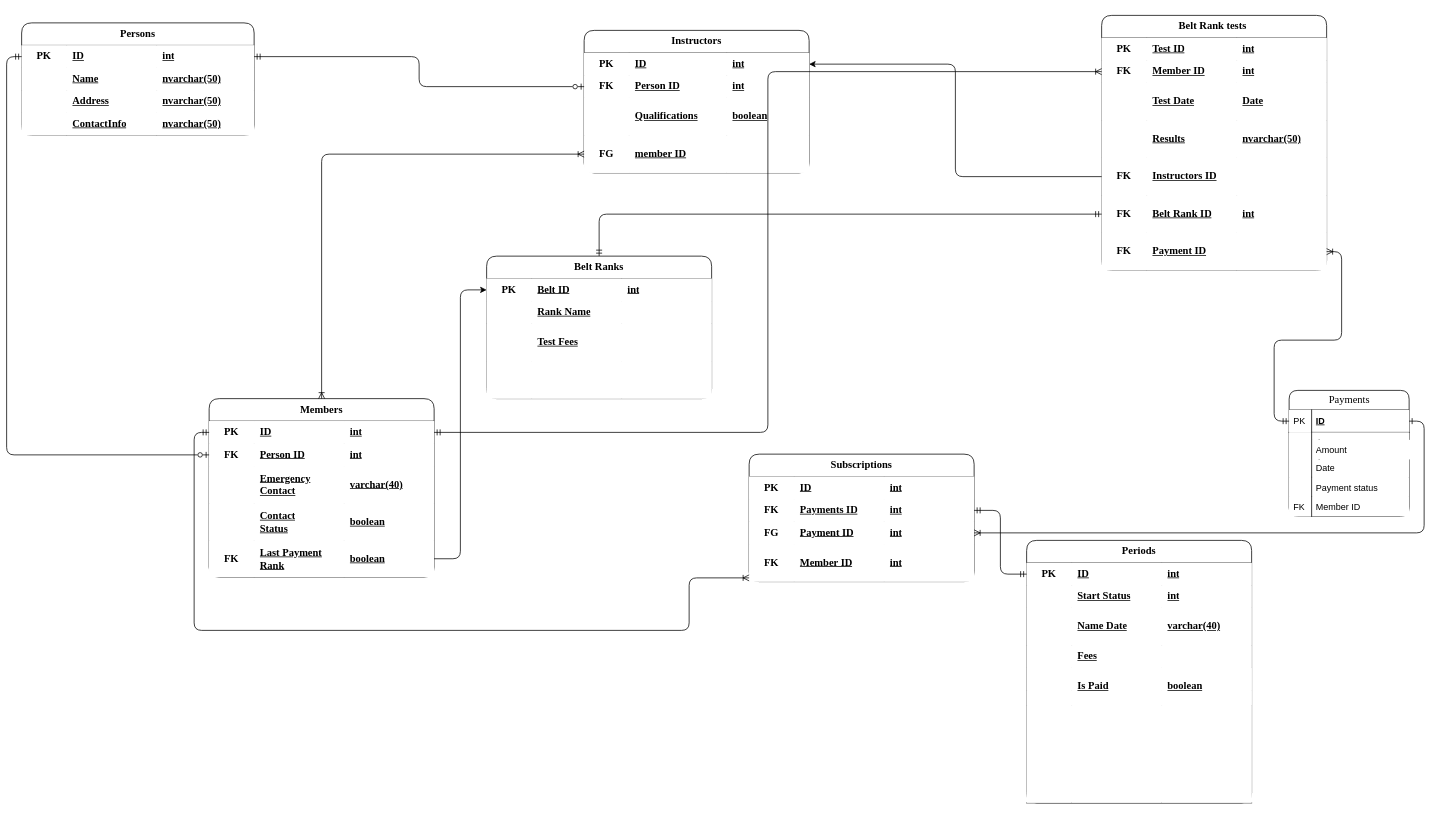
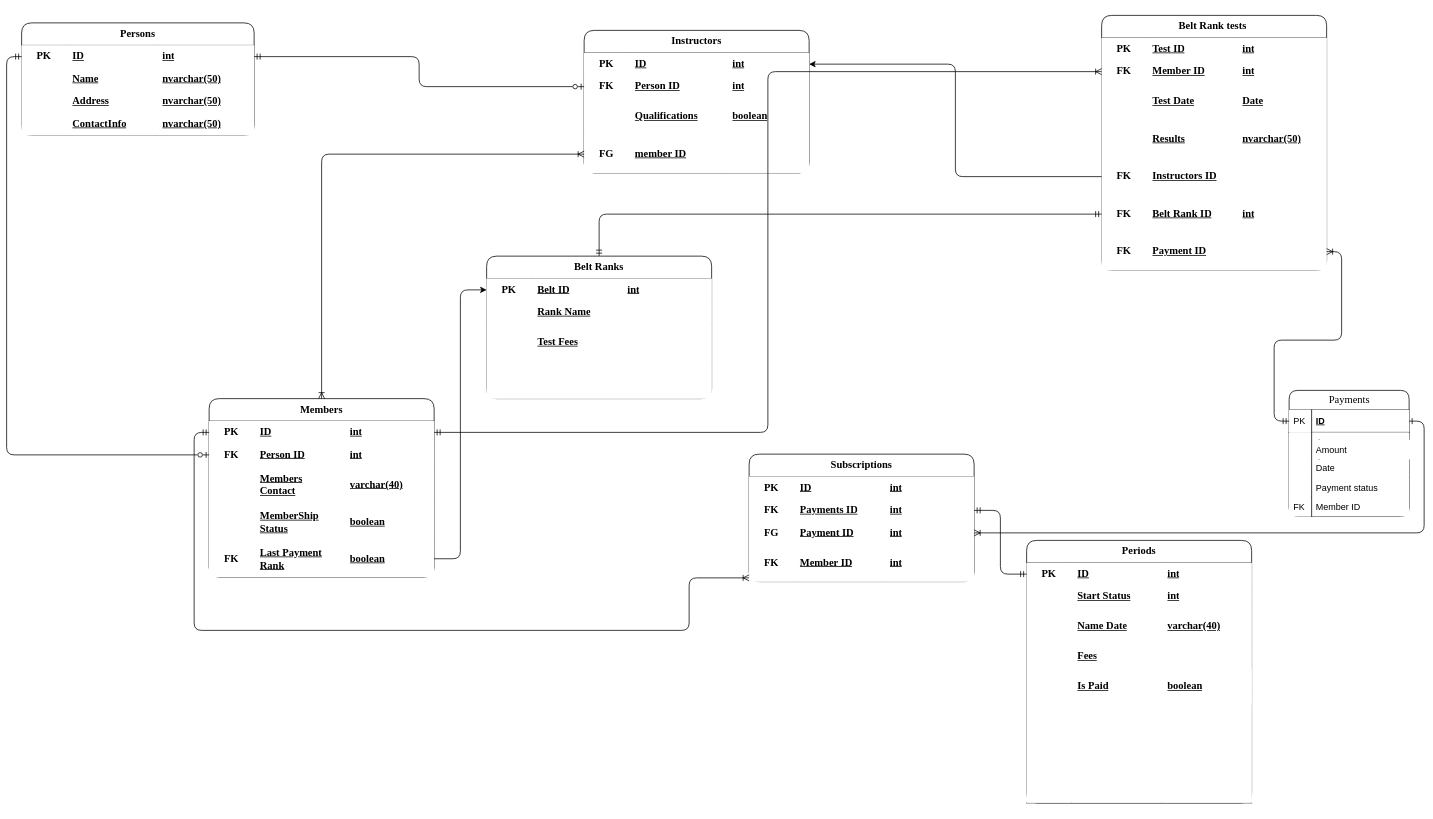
node "Emergency Contact": label "Emergency Contact" -> "Members Contact"
node "Contact Status": label "Contact Status" -> "MemberShip Status"
